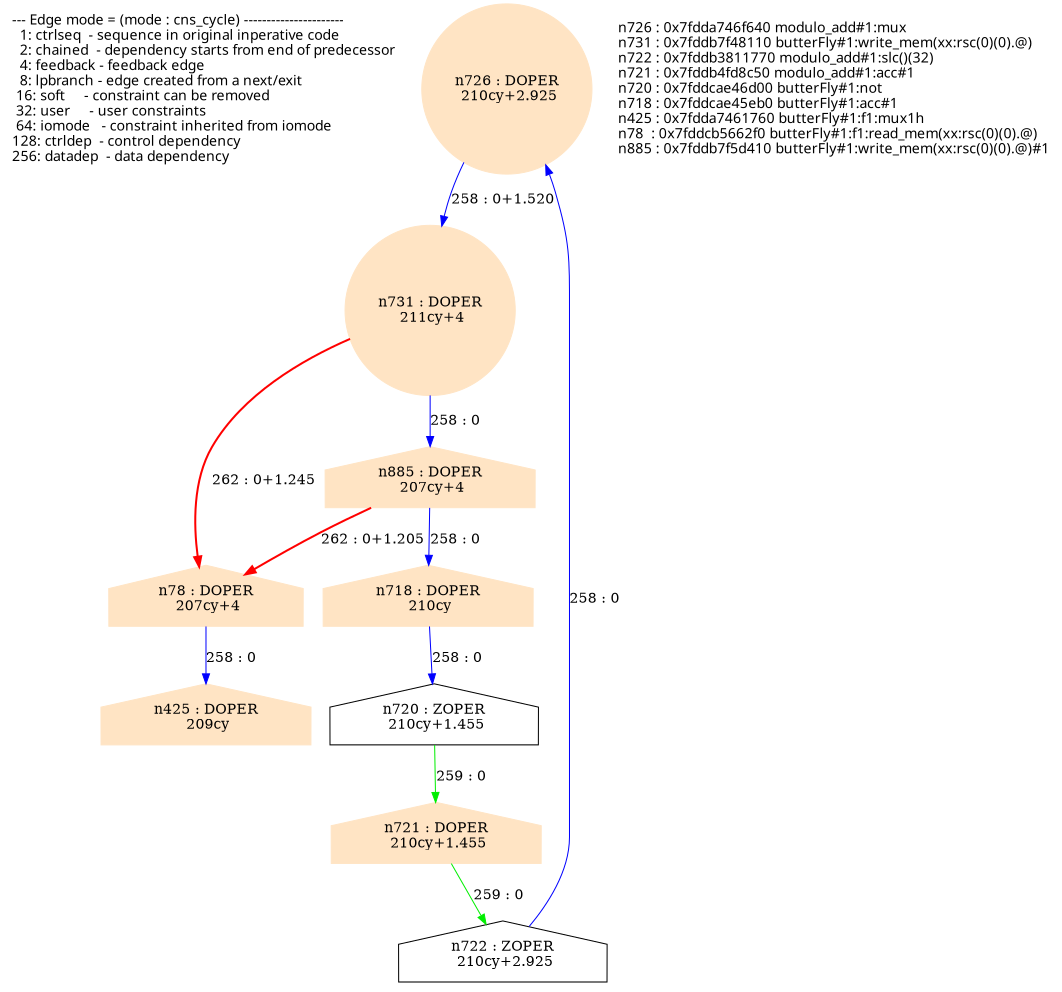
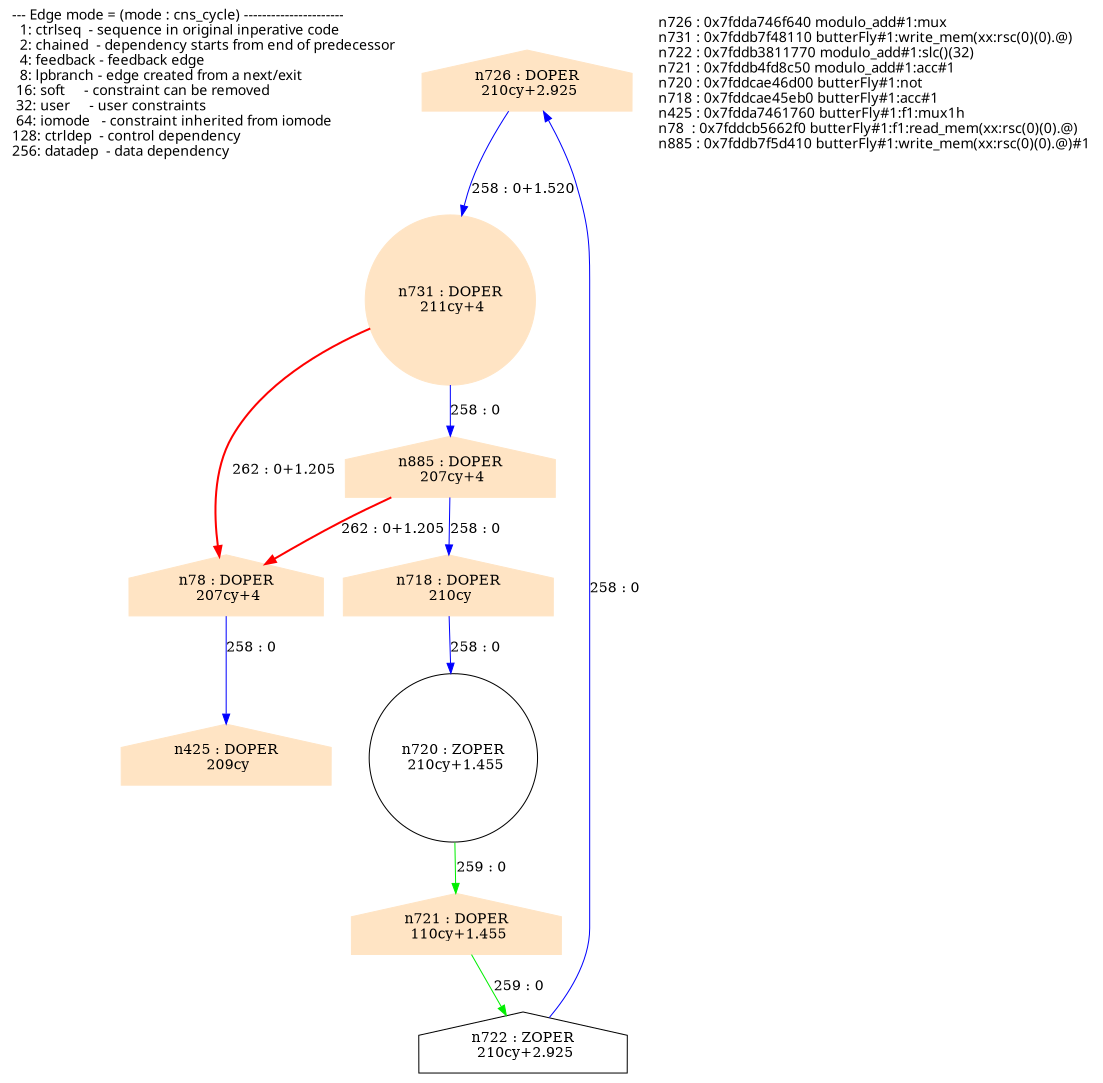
node "n726 : DOPER 210cy+2.925": shape circle -> house
edge "n731 : DOPER 211cy+4" -> "n78 : DOPER 207cy+4": label "262 : 0+1.245" -> "262 : 0+1.205"
node "n720 : ZOPER 210cy+1.455": shape house -> circle
node "n721 : DOPER 210cy+1.455": label "n721 : DOPER 210cy+1.455" -> "n721 : DOPER 110cy+1.455"
